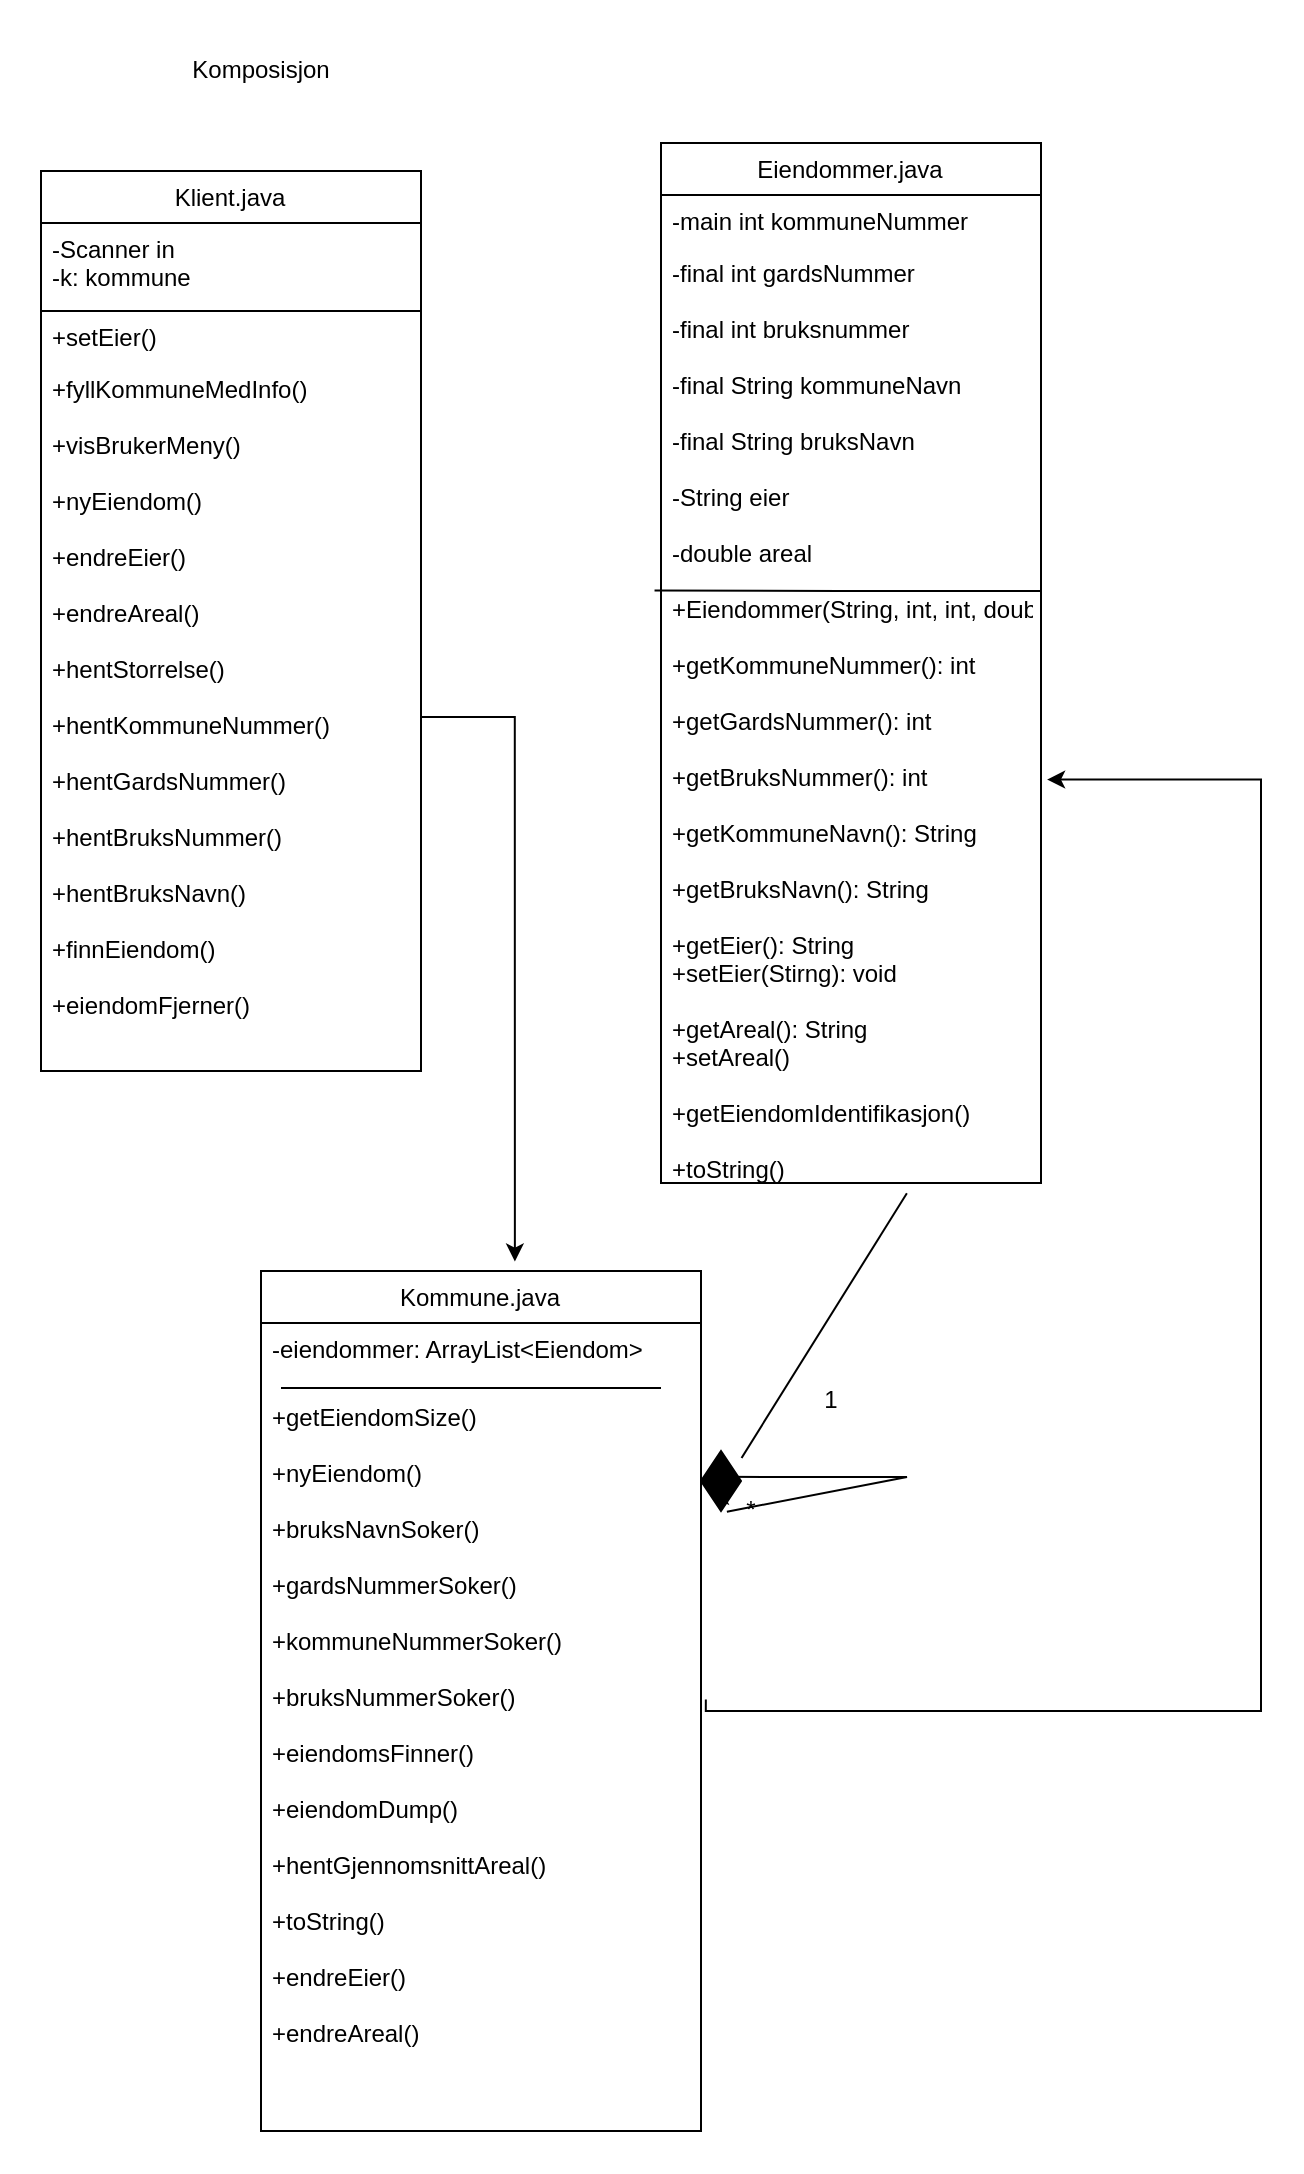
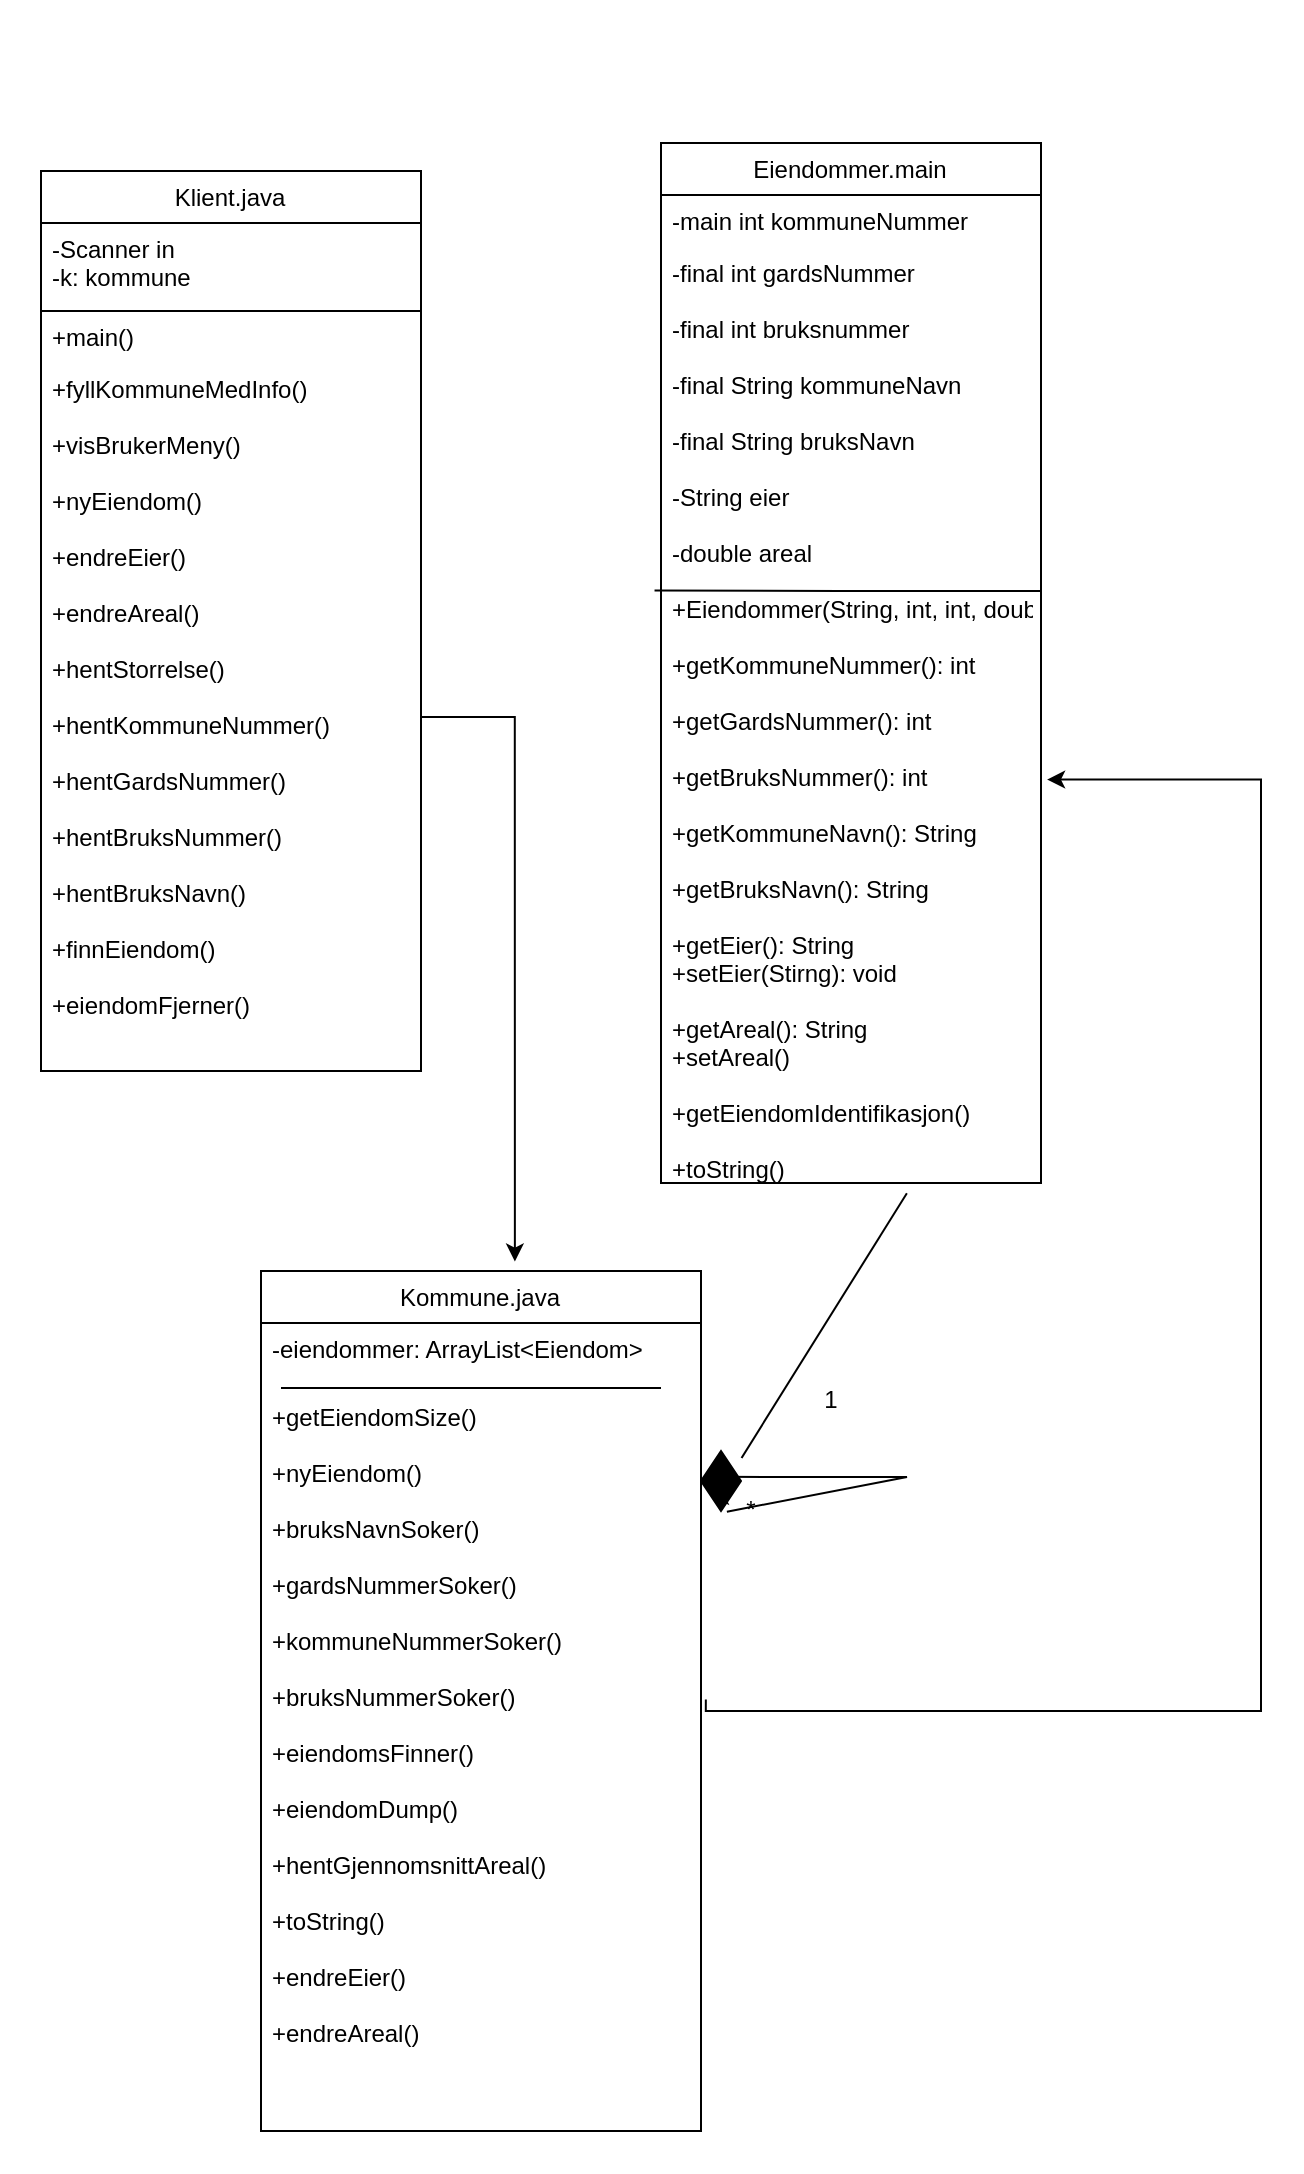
node "Komposisjon": removed
node "Eiendommer.java": label "Eiendommer.java" -> "Eiendommer.main"
node "+setEier()": label "+setEier()" -> "+main()"
